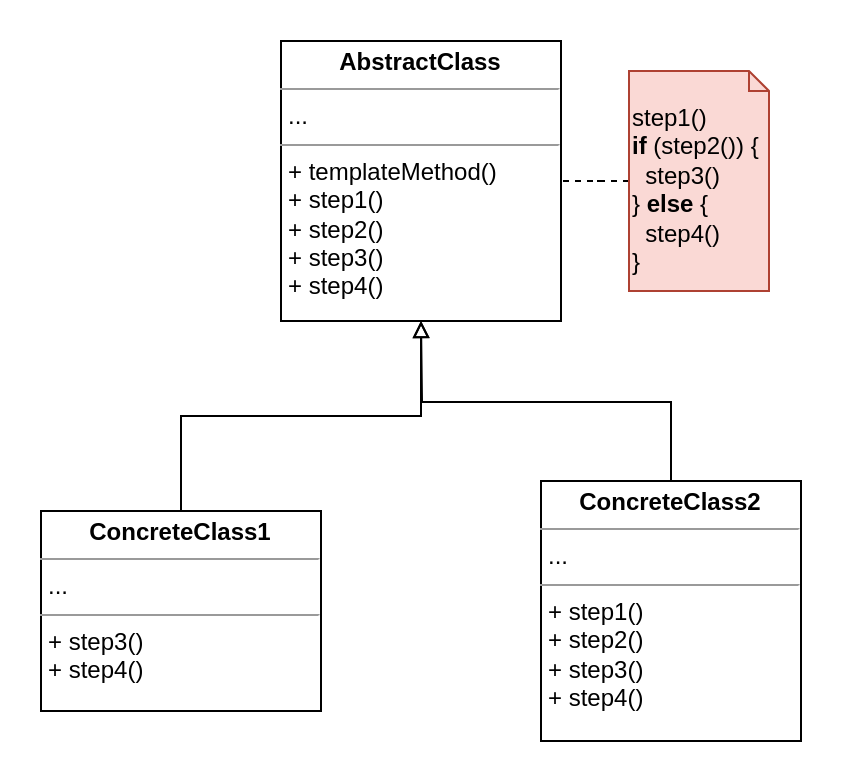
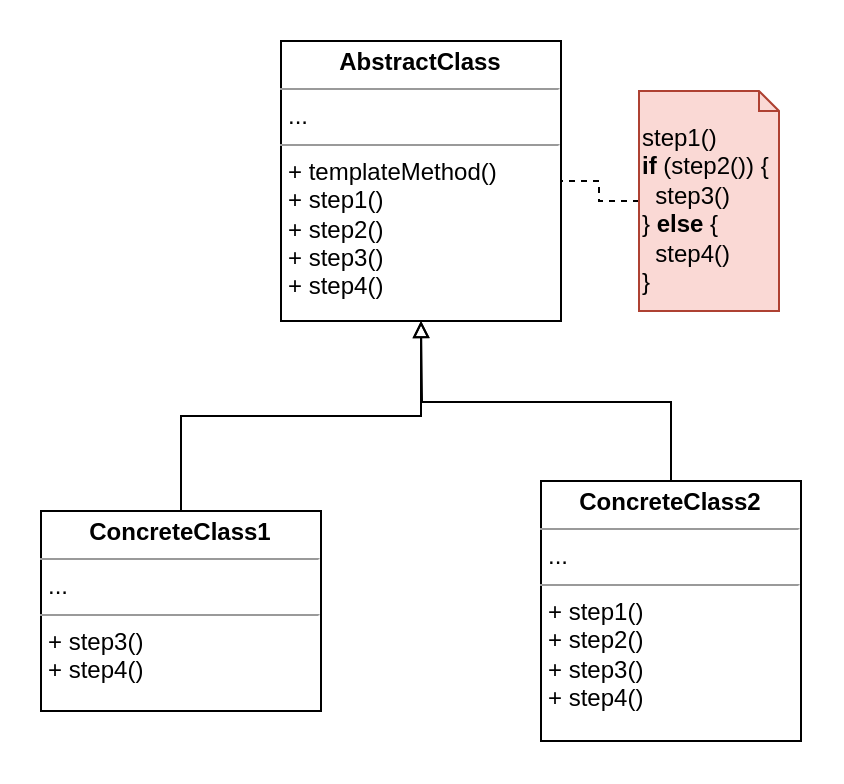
node "step1() if (step2()) { step3() } else { step4() }": moved (699, 181) -> (709, 201)
